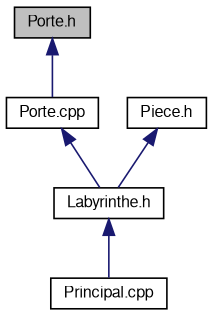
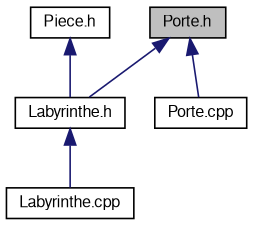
edge "Labyrinthe.h" -> "Porte.cpp": now "Labyrinthe.h" -> "Porte.h"
node "Principal.cpp": label "Principal.cpp" -> "Labyrinthe.cpp"
